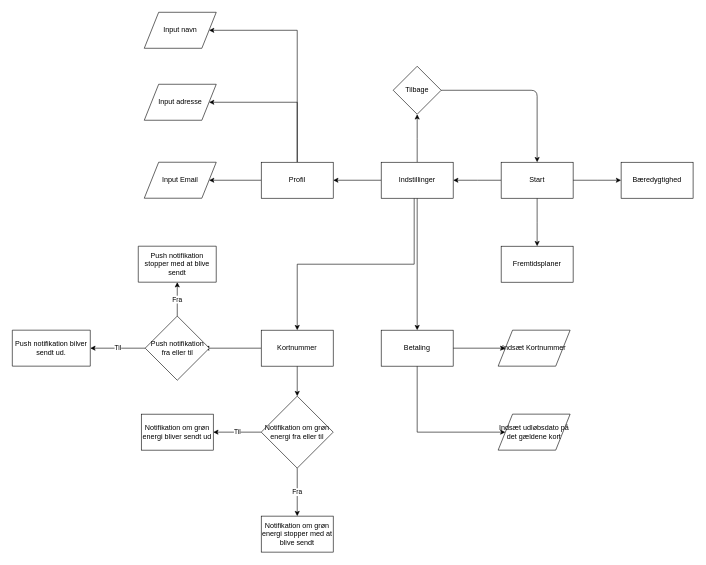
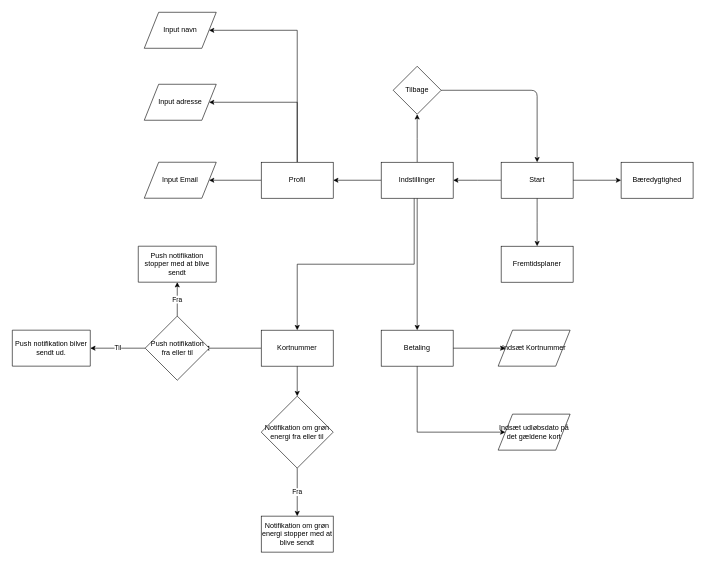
node "Notifikation om grøn energi bliver sendt ud": removed
edge "Notifikation om grøn energi fra eller til" -> "Notifikation om grøn energi bliver sendt ud": removed, label "Til"
